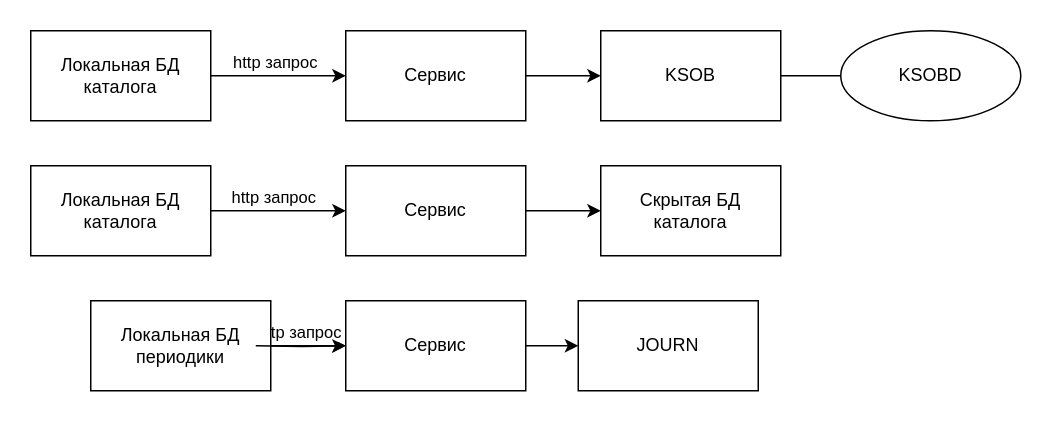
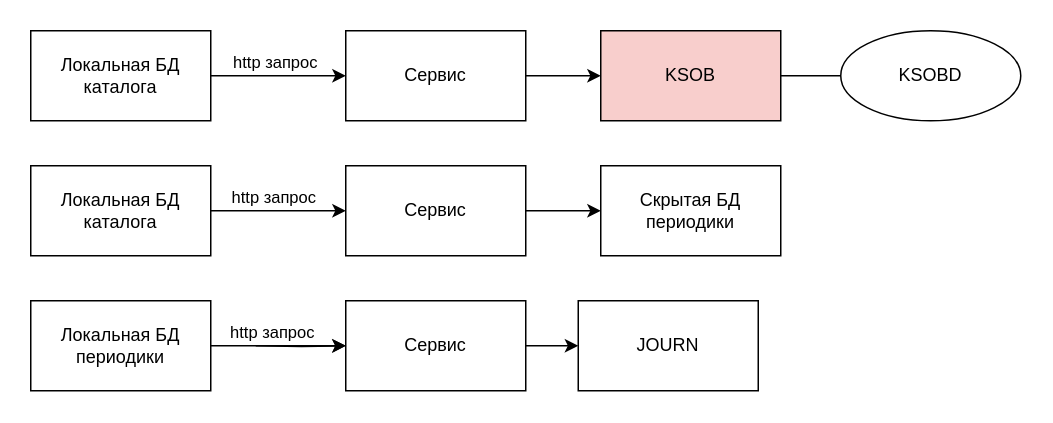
node "KSOB": fillcolor #ffffff -> #f8cecc
node "Скрытая БД каталога": label "Скрытая БД каталога" -> "Скрытая БД периодики"
node "Локальная БД периодики": moved (181, 346) -> (121, 346)
